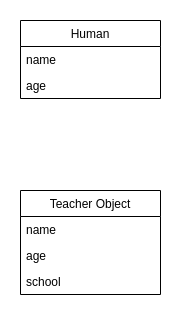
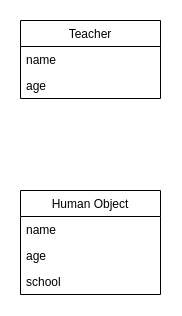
node "Human": label "Human" -> "Teacher"
node "Teacher Object": label "Teacher Object" -> "Human Object"
